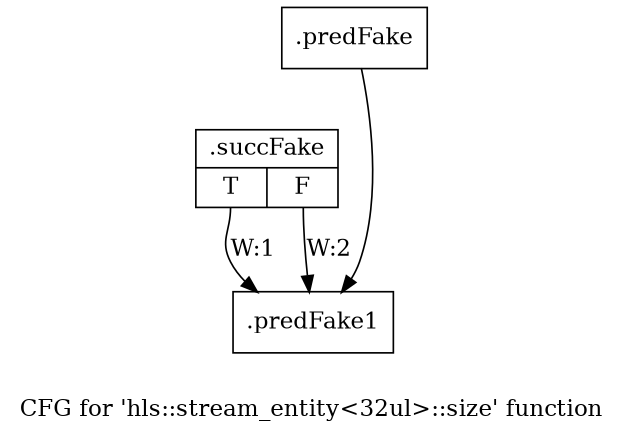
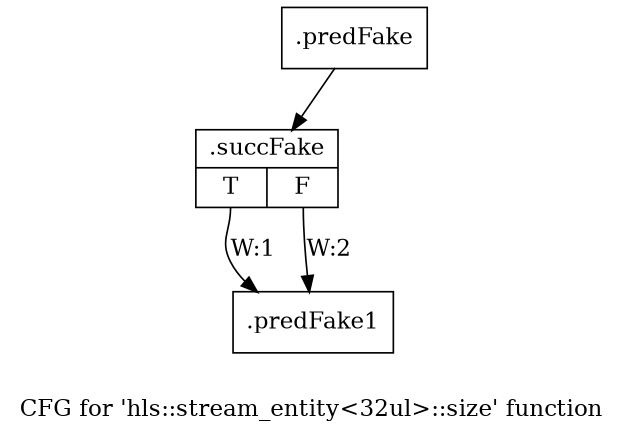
edge ".predFake" -> ".predFake1": now ".predFake" -> ".succFake"
